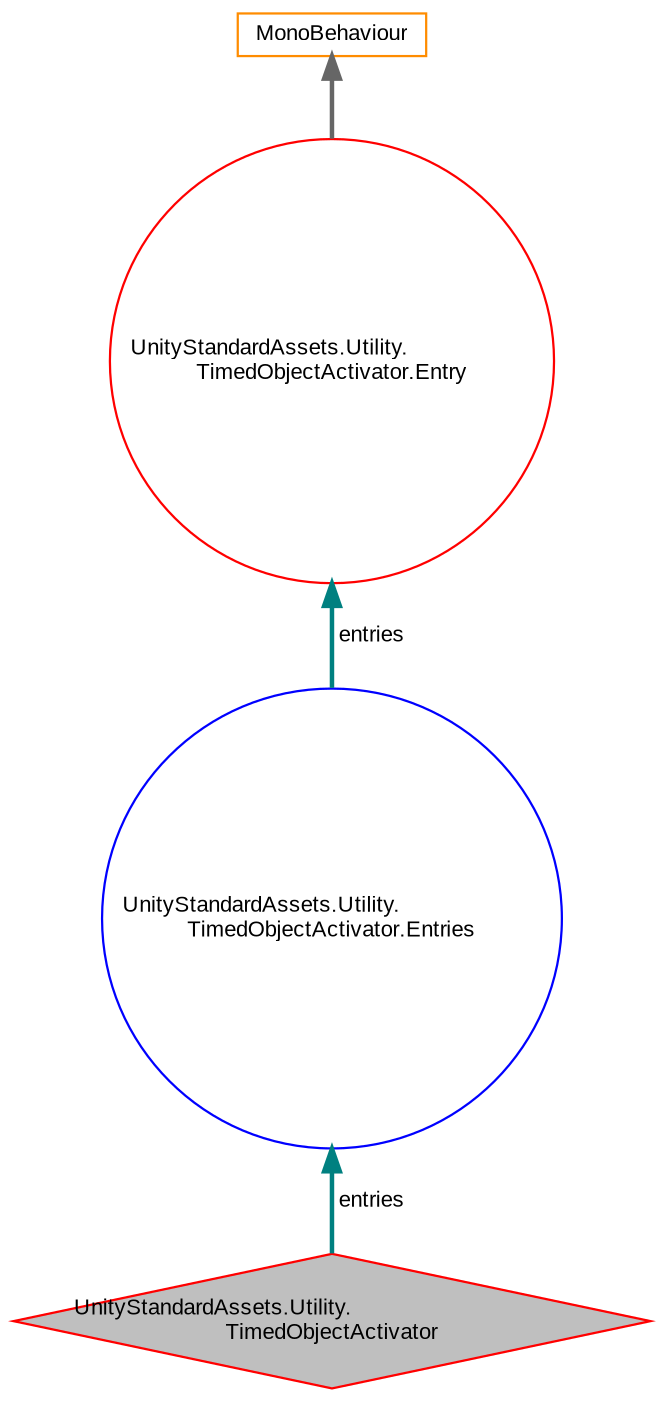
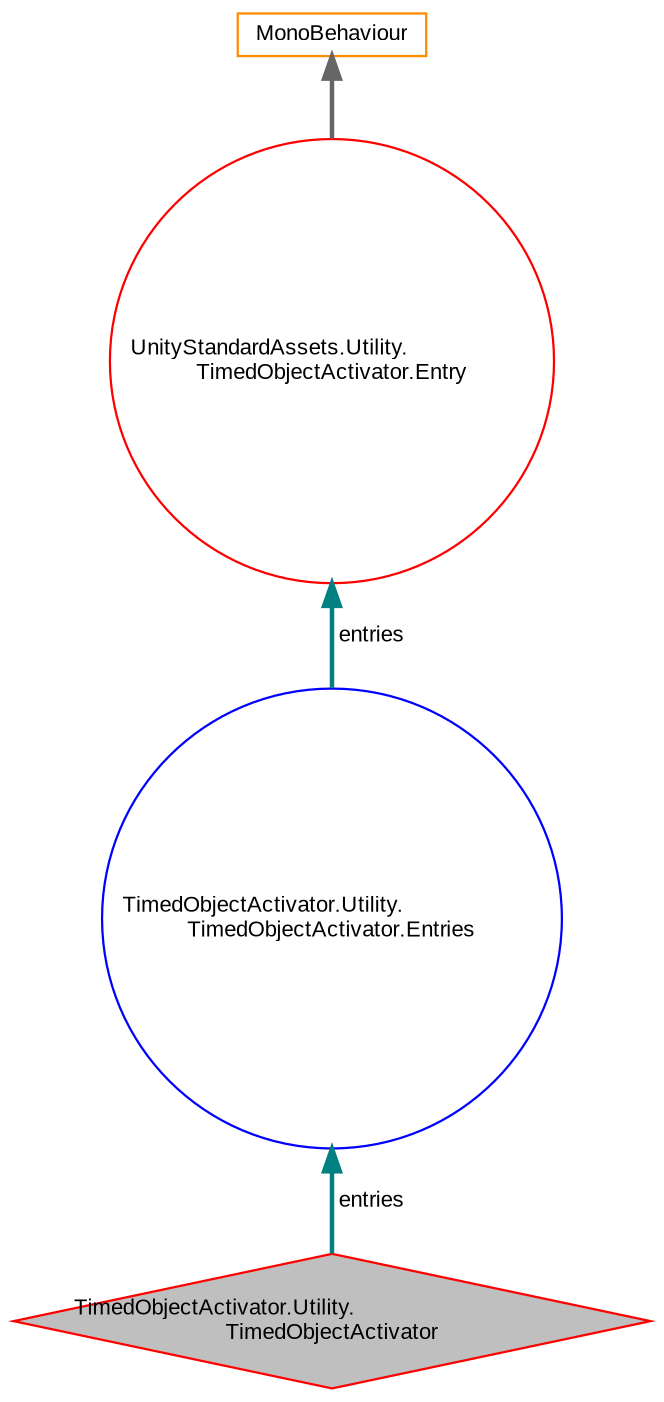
node "UnityStandardAssets.Utility. TimedObjectActivator.Entries": label "UnityStandardAssets.Utility. TimedObjectActivator.Entries" -> "TimedObjectActivator.Utility. TimedObjectActivator.Entries"
node "UnityStandardAssets.Utility. TimedObjectActivator": label "UnityStandardAssets.Utility. TimedObjectActivator" -> "TimedObjectActivator.Utility. TimedObjectActivator"
